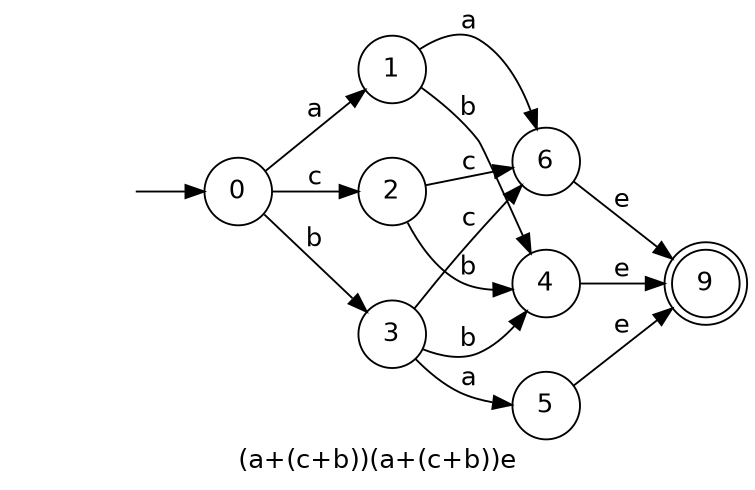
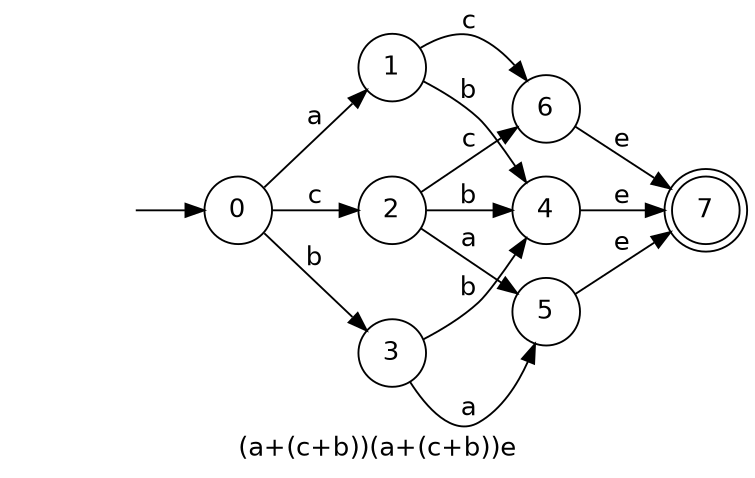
edge "1" -> "6": label "a" -> "c"
edge "3" -> "6": removed, label "c"
edge "2" -> "5": added, label "a"
node "9": label "9" -> "7"
